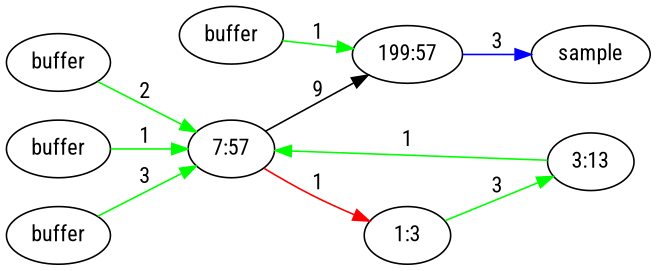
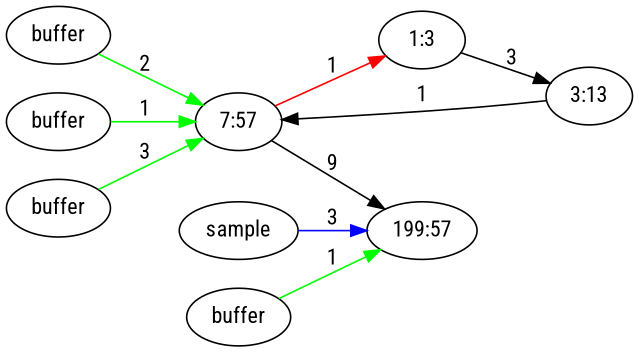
edge "199:57" -> "sample": reversed
edge "3:13" -> "7:57": color green -> black
edge "1:3" -> "3:13": color green -> black
